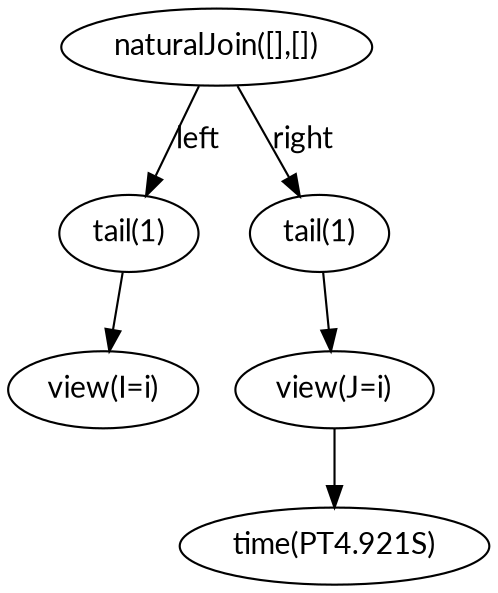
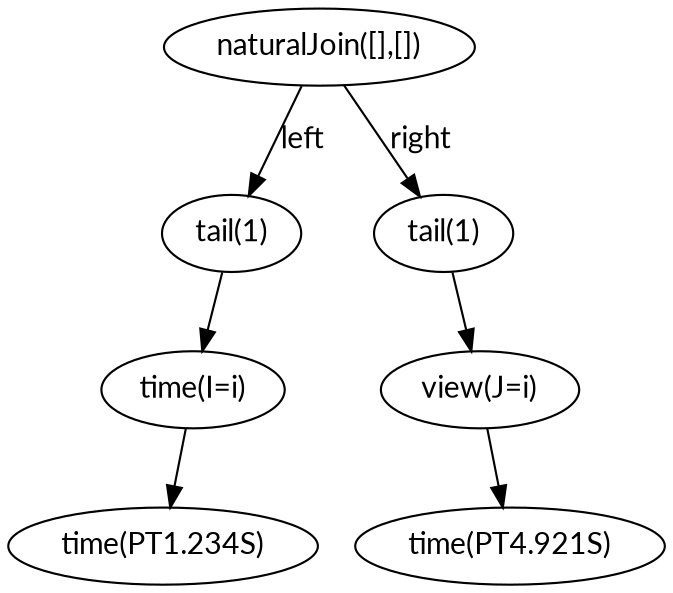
node "view(I=i)": label "view(I=i)" -> "time(I=i)"
node "time(PT1.234S)": added
